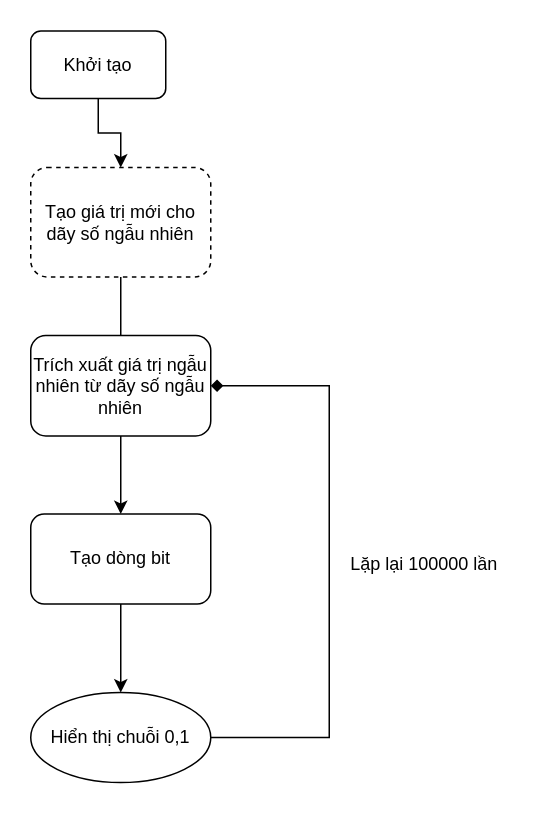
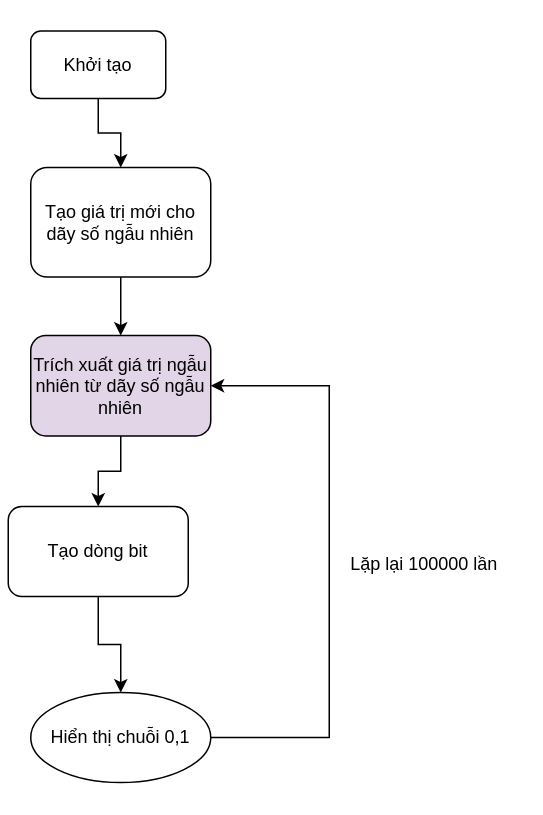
node "Tạo giá trị mới cho dãy số ngẫu nhiên": style dashed -> solid
edge "Tạo giá trị mới cho dãy số ngẫu nhiên" -- "Trích xuất giá trị ngẫu nhiên từ dãy số ngẫu nhiên": arrowhead none -> classic
node "Trích xuất giá trị ngẫu nhiên từ dãy số ngẫu nhiên": fillcolor #ffffff -> #e1d5e7
edge "Hiển thị chuỗi 0,1" -> "Trích xuất giá trị ngẫu nhiên từ dãy số ngẫu nhiên": arrowhead diamond -> classic
node "Tạo dòng bit": moved (121, 559) -> (98, 551)
